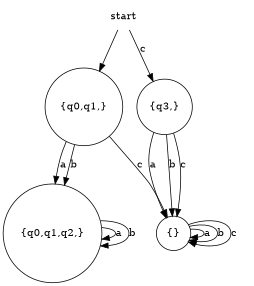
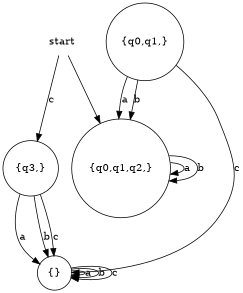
edge "start" -> "{q0,q1,}": now "start" -> "{q0,q1,q2,}"
